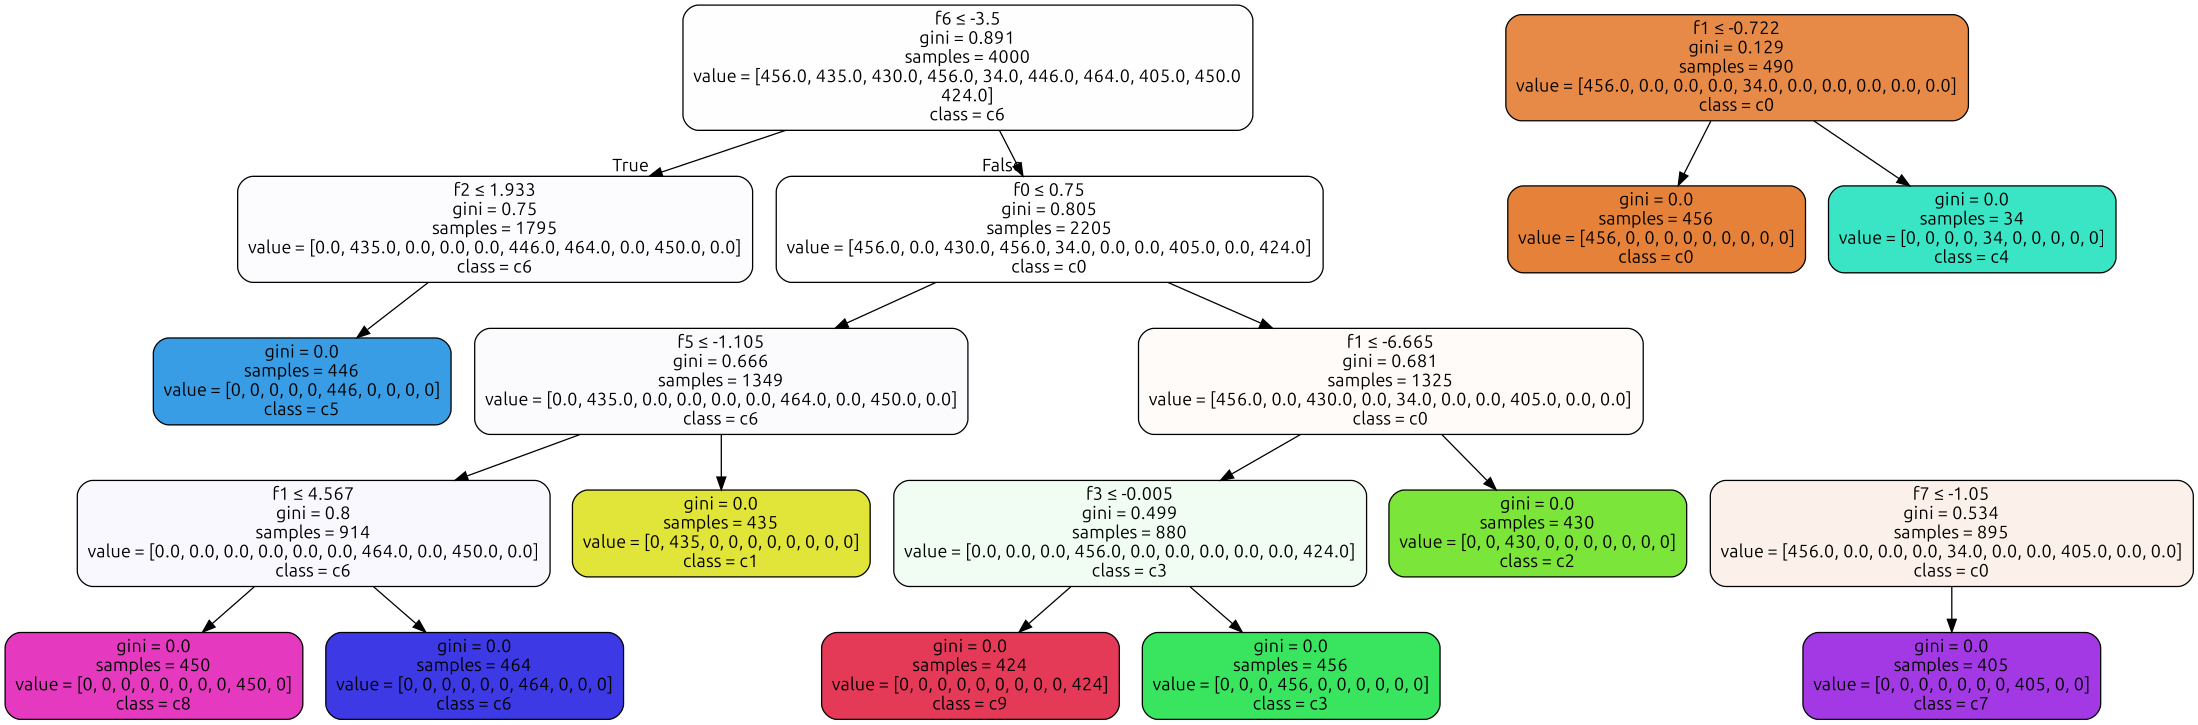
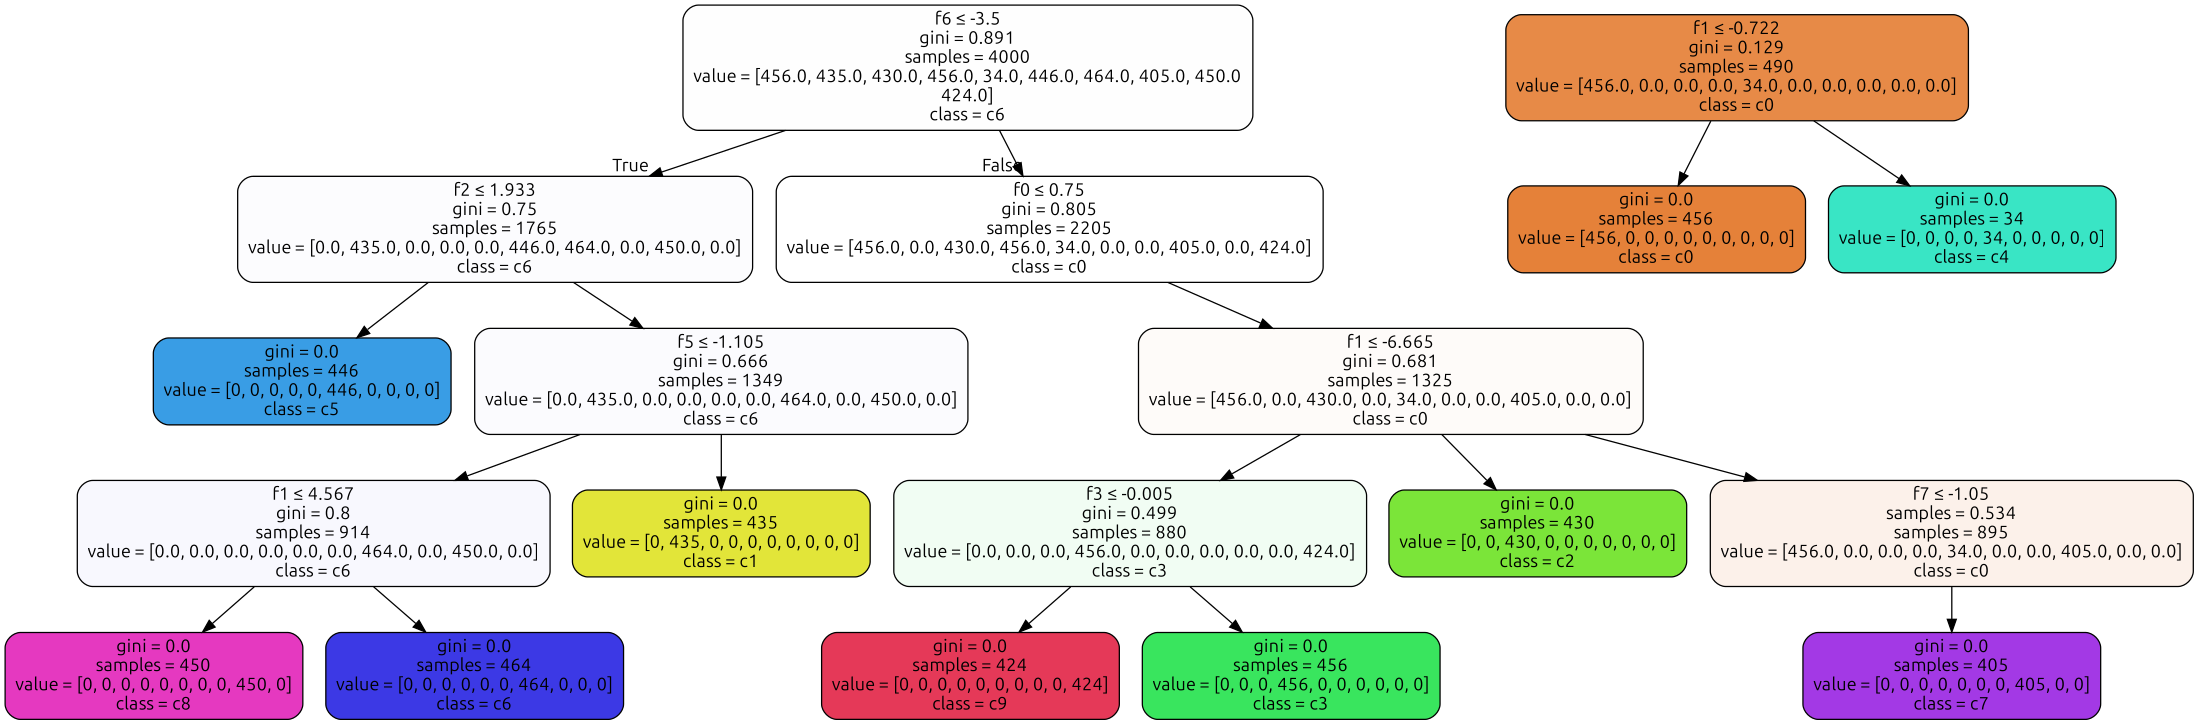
node "f2 ≤ 1.933": text "samples = 1795" -> "samples = 1765"
edge "f0 ≤ 0.75" -> "f5 ≤ -1.105": now "f2 ≤ 1.933" -> "f5 ≤ -1.105"
edge "f1 ≤ -6.665" -> "f7 ≤ -1.05": added
node "f7 ≤ -1.05": text "gini = 0.534" -> "samples = 0.534"
